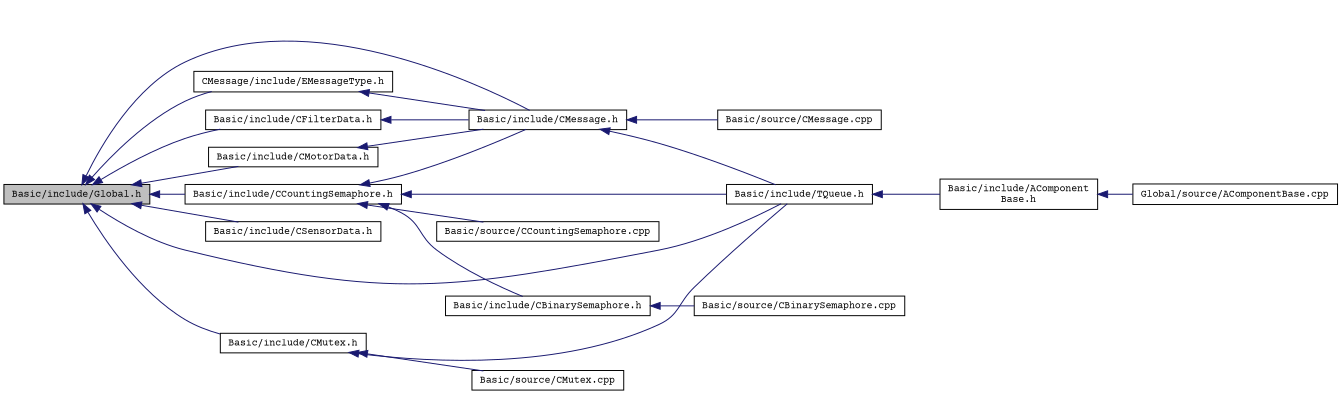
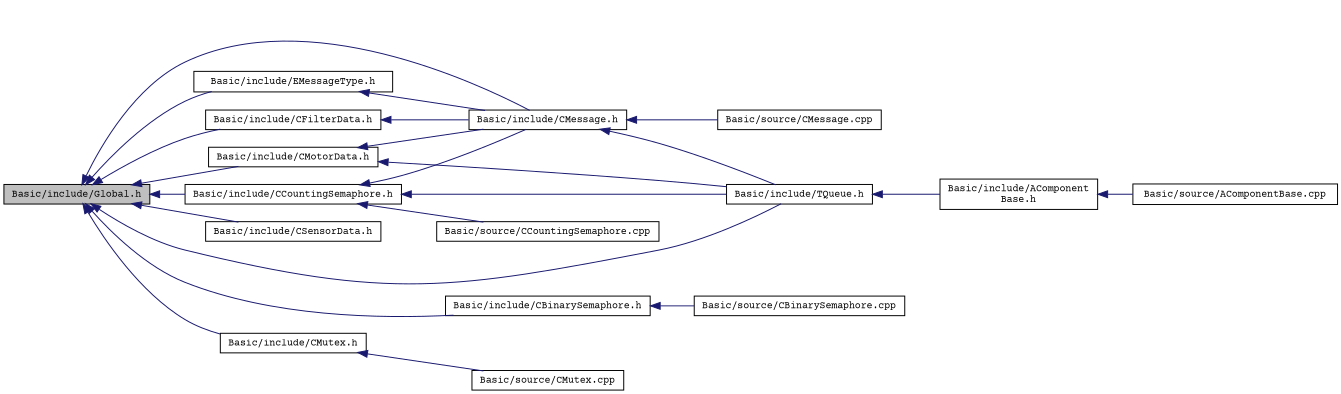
node "CMessage/include/EMessageType.h": label "CMessage/include/EMessageType.h" -> "Basic/include/EMessageType.h"
node "Global/source/AComponentBase.cpp": label "Global/source/AComponentBase.cpp" -> "Basic/source/AComponentBase.cpp"
edge "Basic/include/CBinarySemaphore.h" -> "Basic/include/CCountingSemaphore.h": now "Basic/include/CBinarySemaphore.h" -> "Basic/include/Global.h"
edge "Basic/include/TQueue.h" -> "Basic/include/CMutex.h": now "Basic/include/TQueue.h" -> "Basic/include/CMotorData.h"
